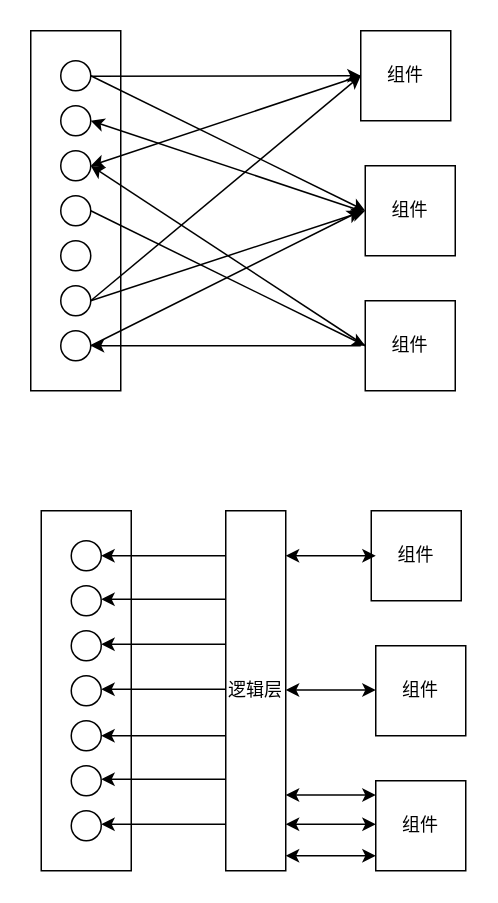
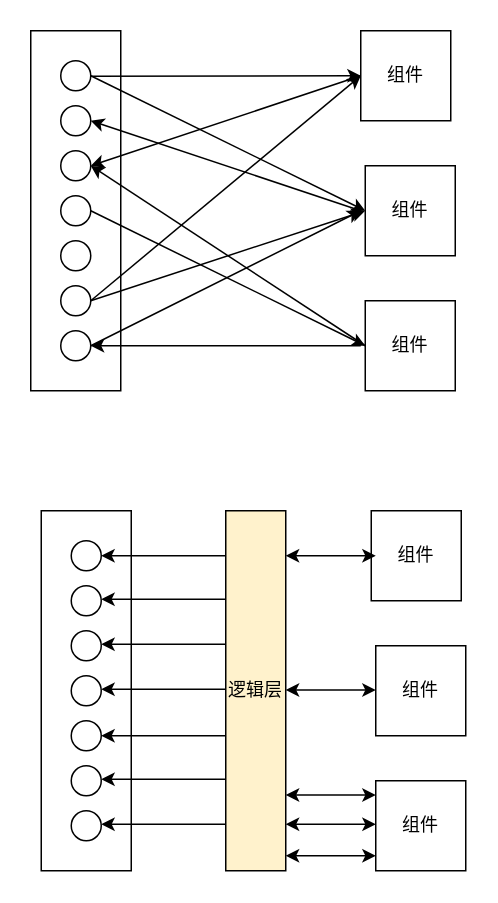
node "逻辑层": fillcolor #ffffff -> #fff2cc
